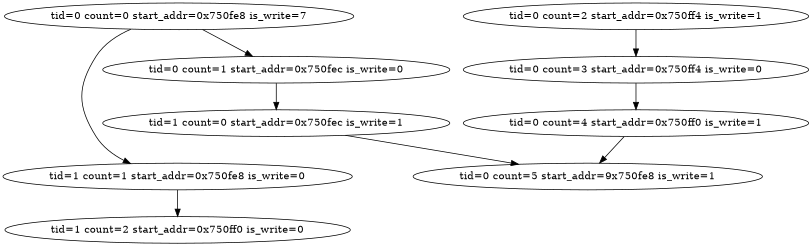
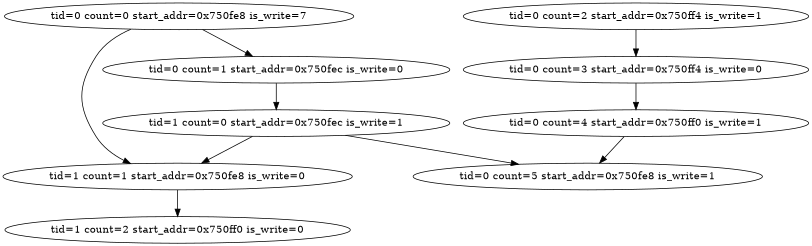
edge "tid=1 count=0 start_addr=0x750fec is_write=1" -> "tid=1 count=1 start_addr=0x750fe8 is_write=0": added
node "tid=0 count=5 start_addr=9x750fe8 is_write=1": label "tid=0 count=5 start_addr=9x750fe8 is_write=1" -> "tid=0 count=5 start_addr=0x750fe8 is_write=1"
